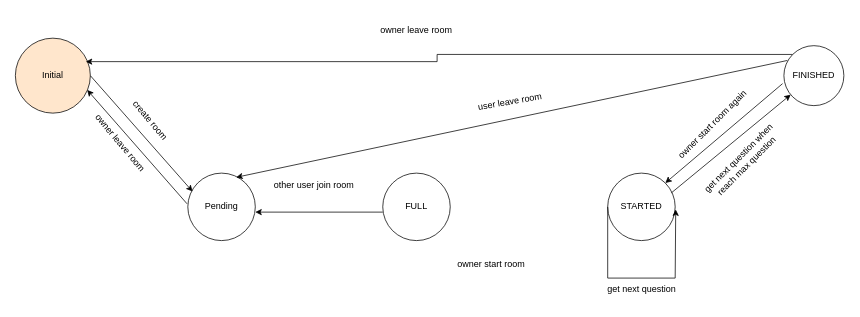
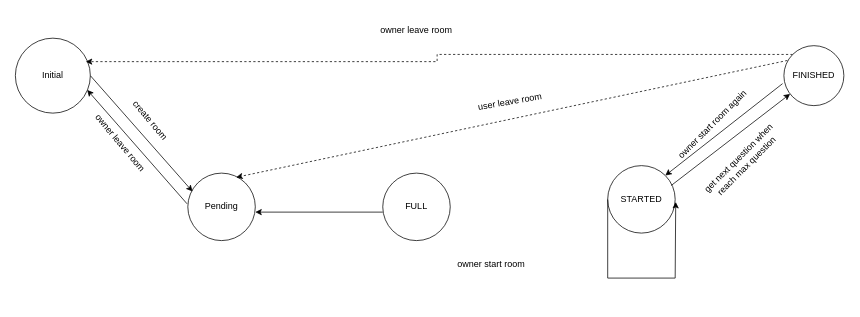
edge "FINISHED" -> "Initial": style solid -> dashed
node "Initial": fillcolor #ffe6cc -> #ffffff
edge "FINISHED" -> "Pending": style solid -> dashed
node "other user join room": removed
node "STARTED": moved (642, 207) -> (642, 199)
node "get next question": removed
